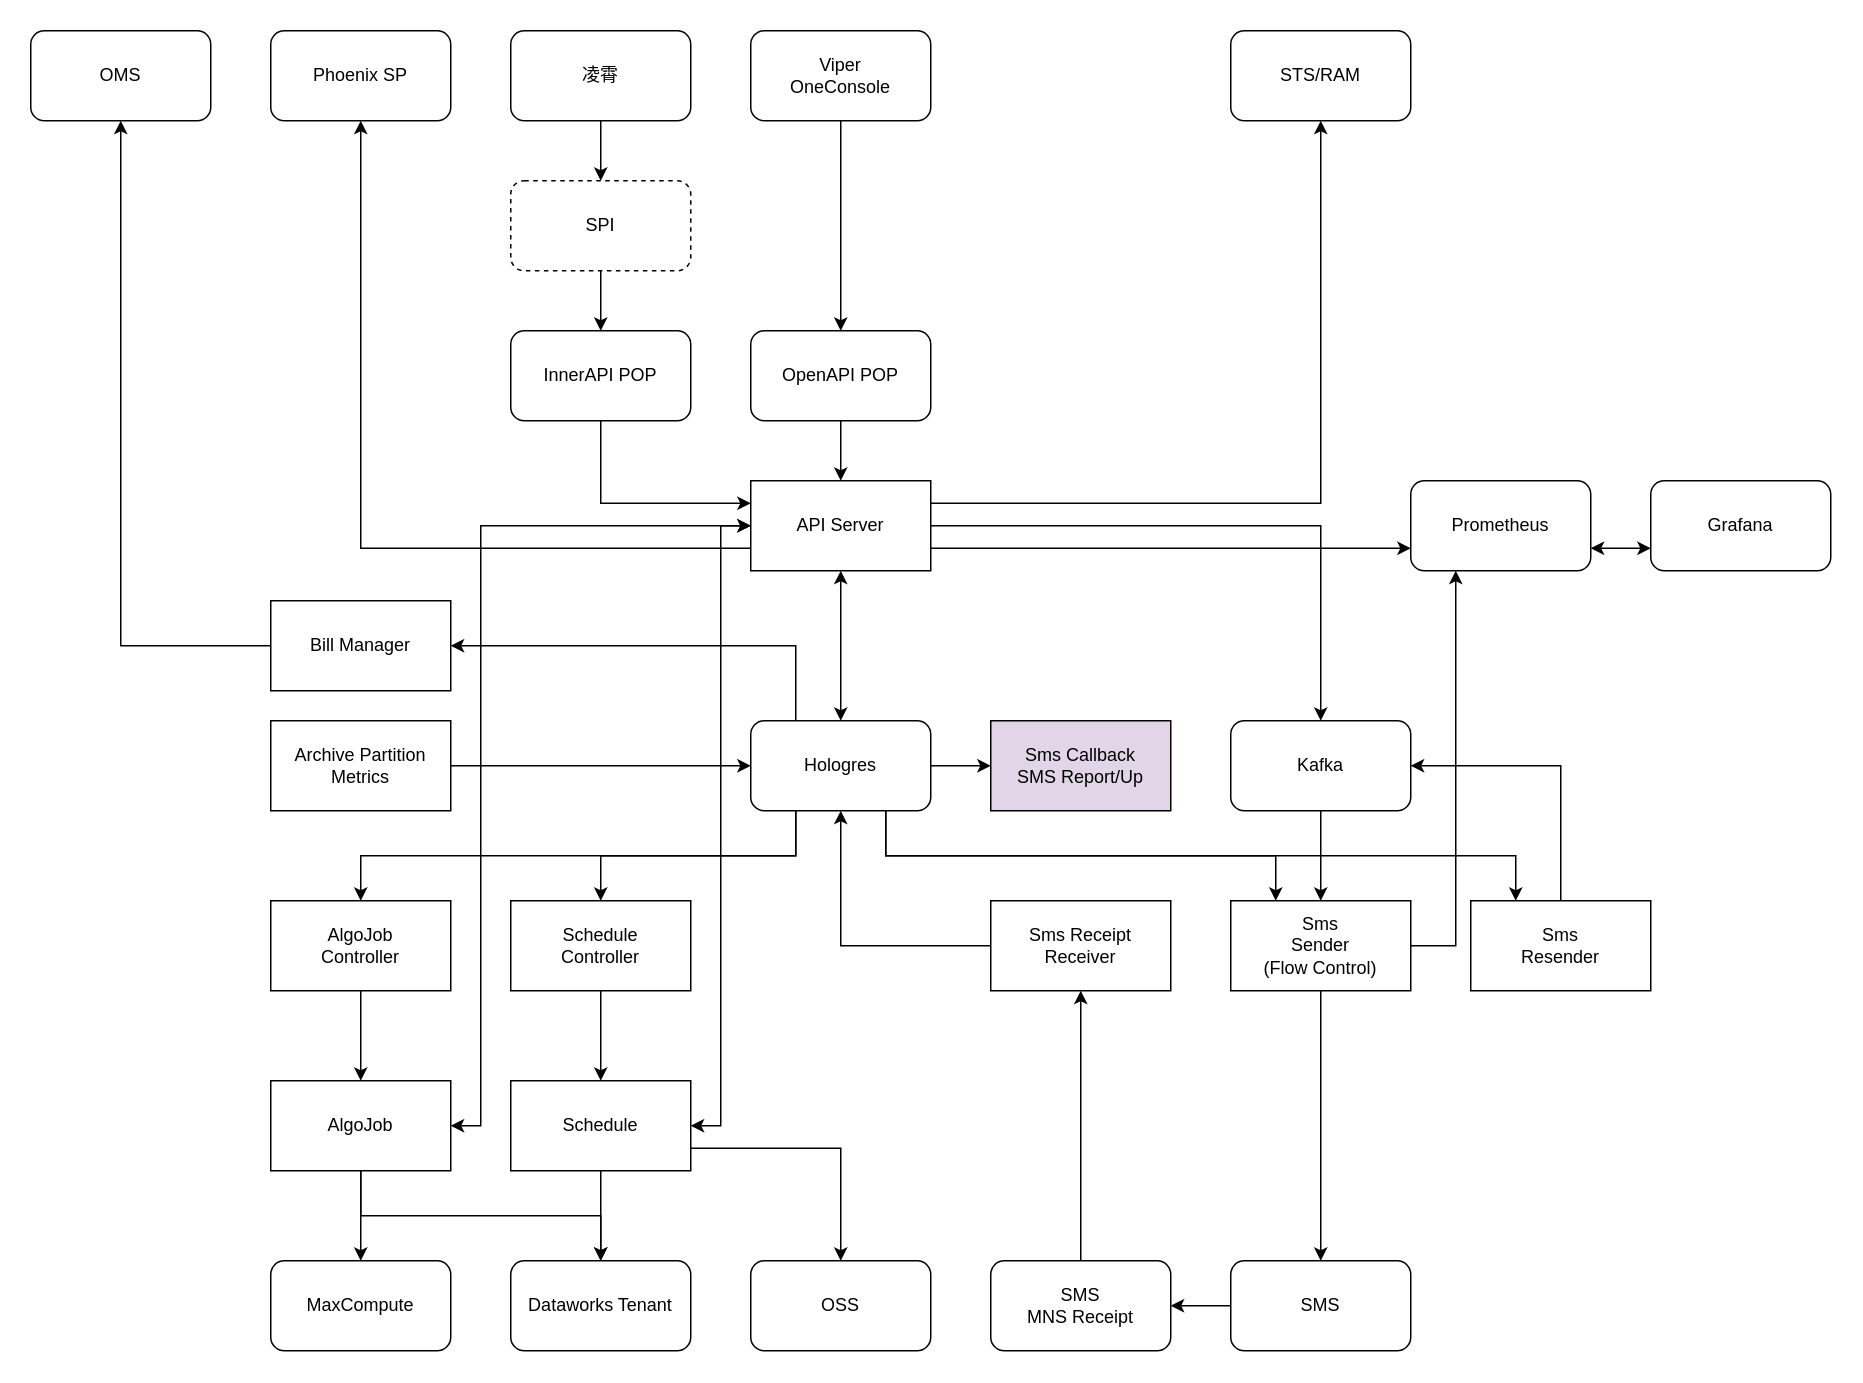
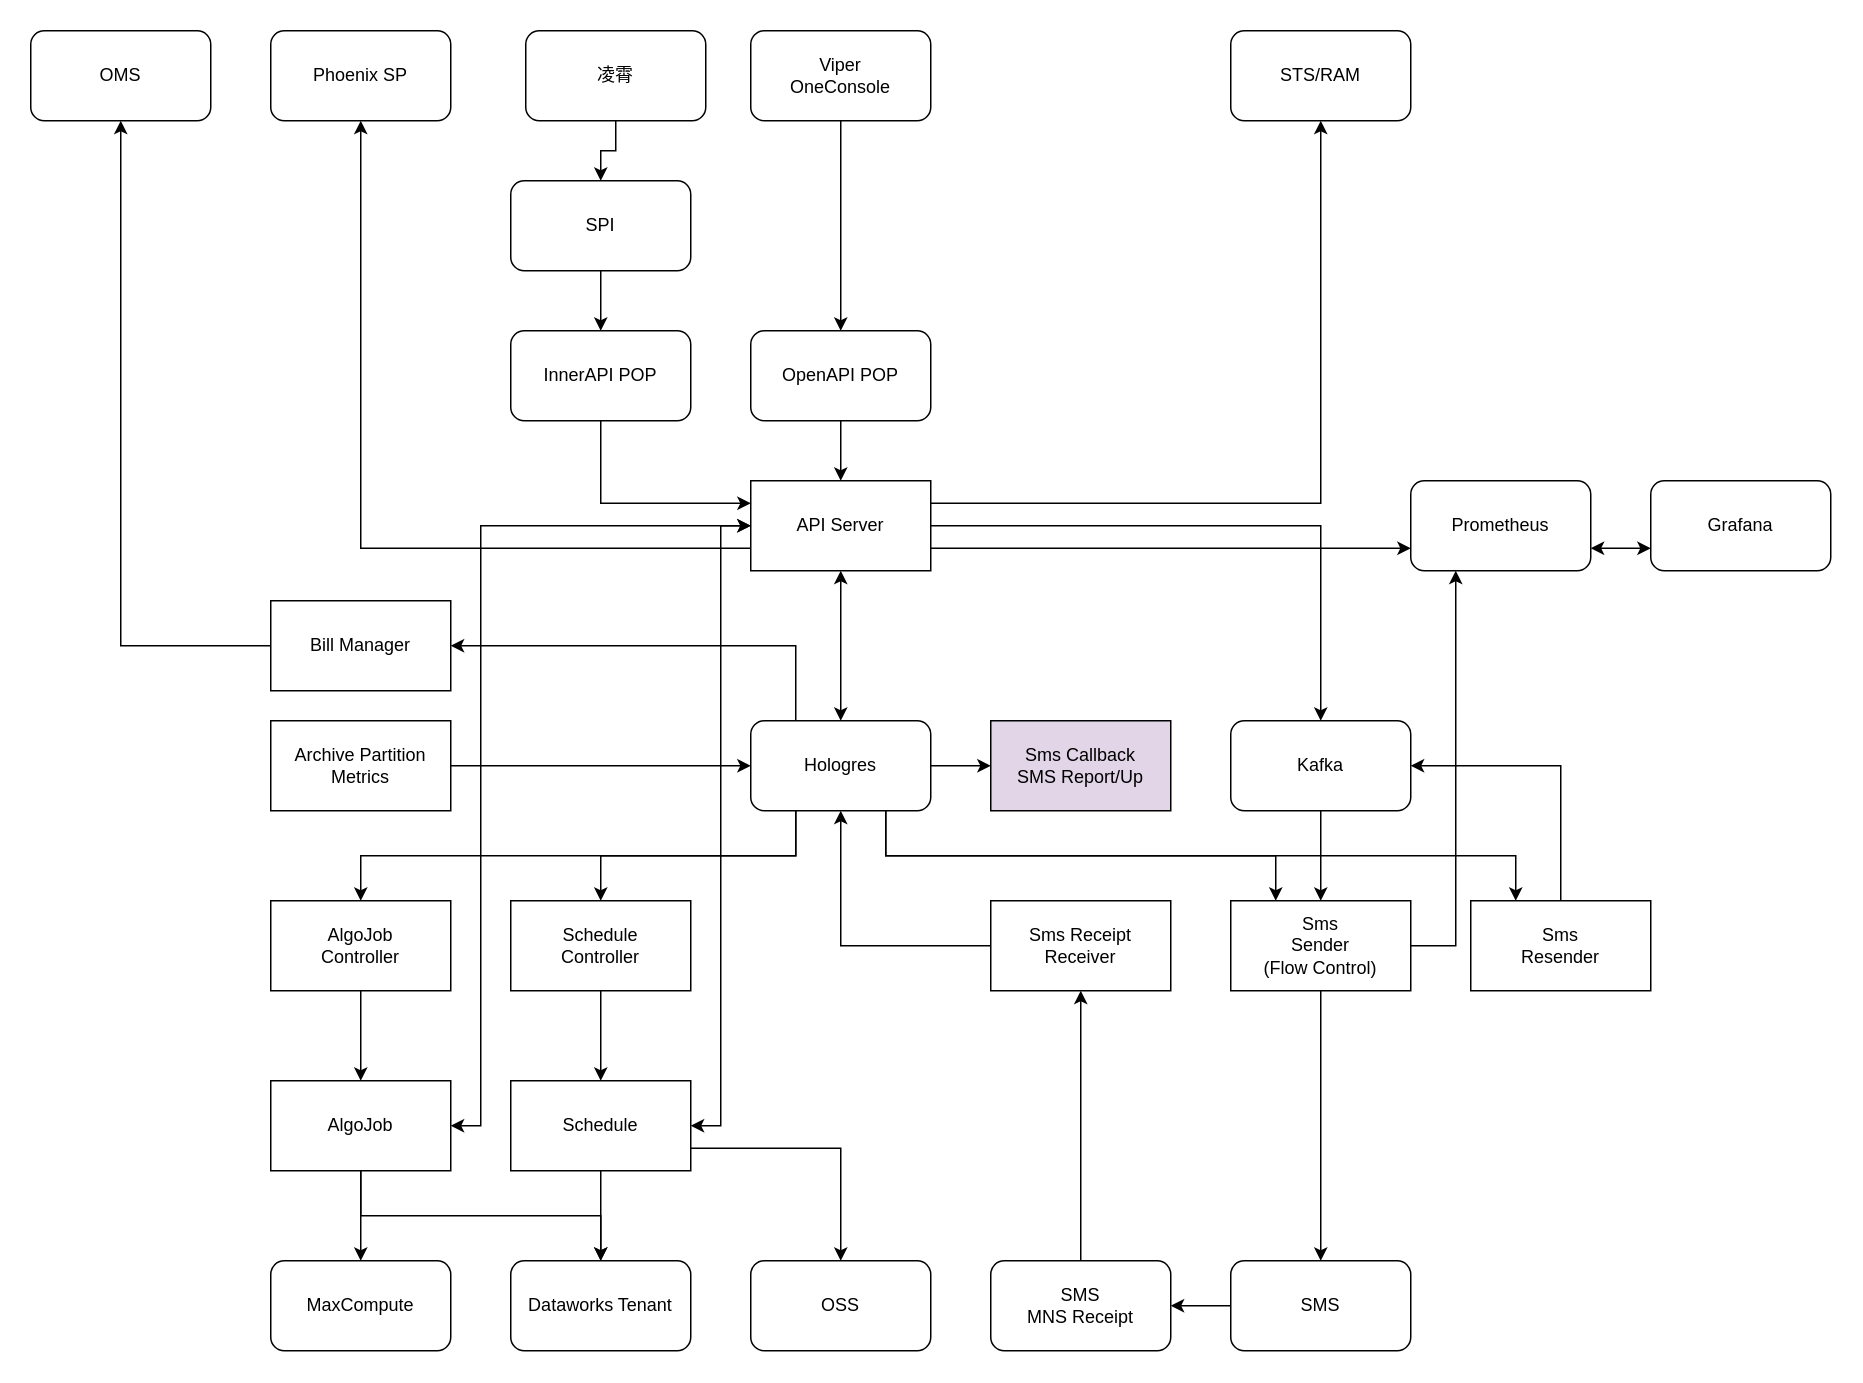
node "凌霄": moved (601, 76) -> (616, 76)
node "SPI": style dashed -> solid
